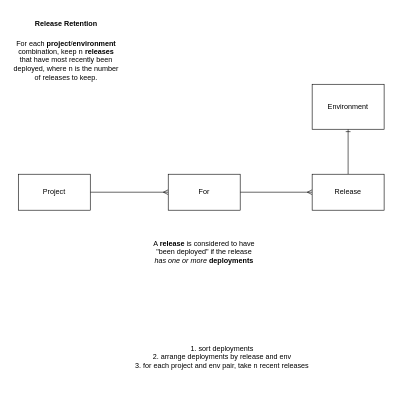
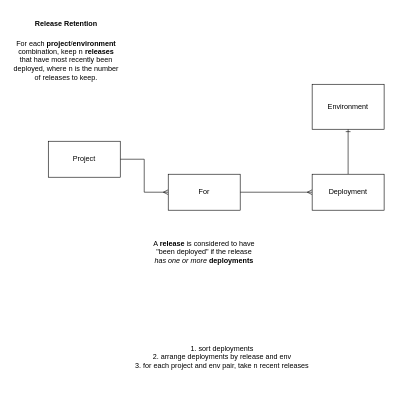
node "Project": moved (54, 192) -> (84, 159)
node "Release": label "Release" -> "Deployment"
